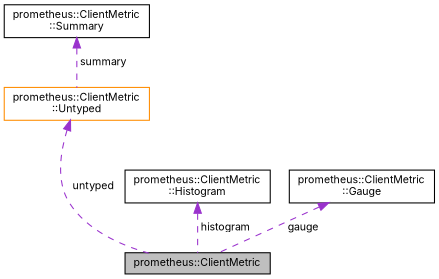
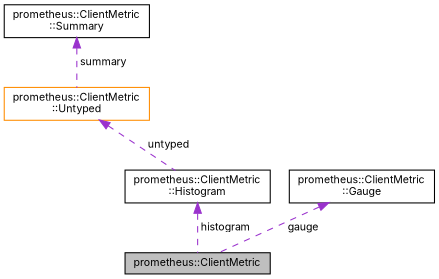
edge "prometheus::ClientMetric" -> "prometheus::ClientMetric ::Untyped": now "prometheus::ClientMetric ::Histogram" -> "prometheus::ClientMetric ::Untyped"
